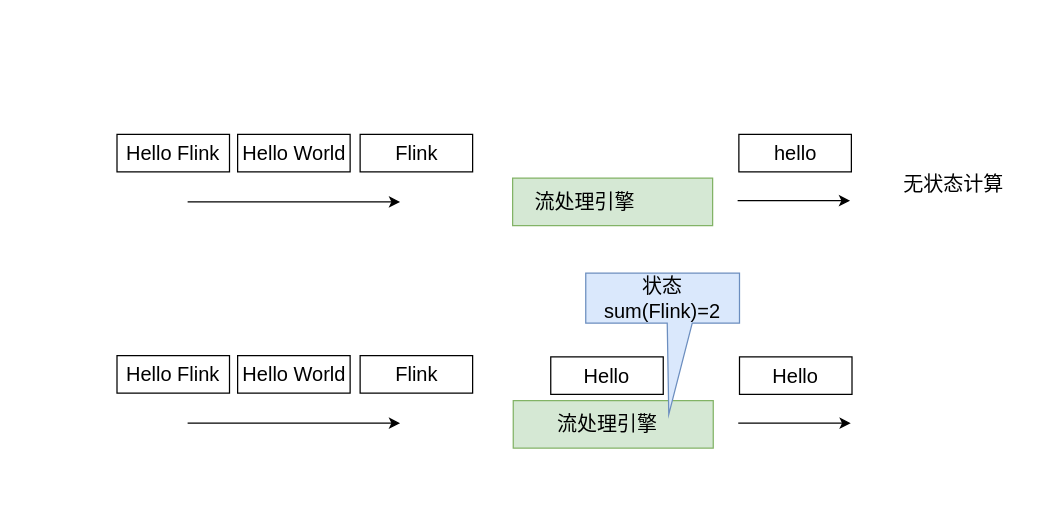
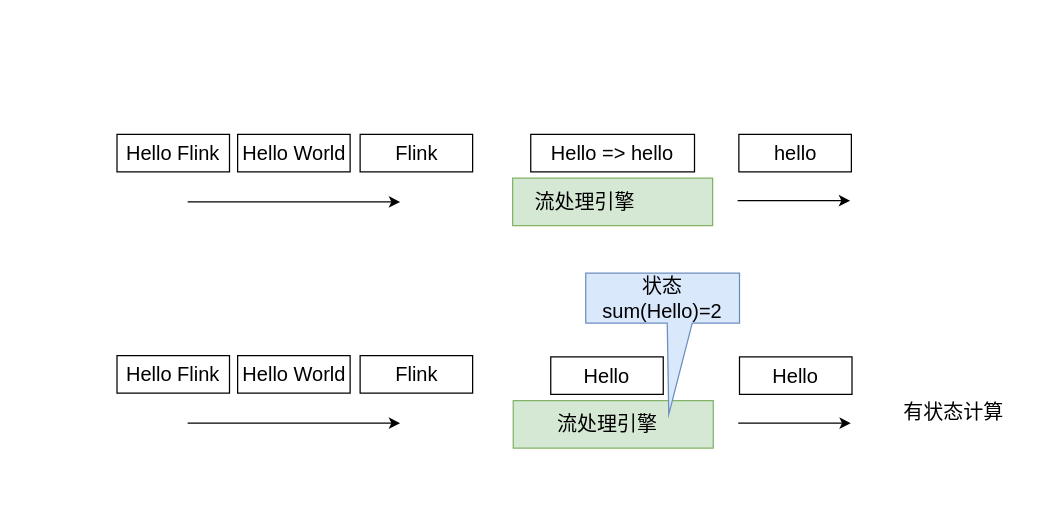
node "Hello => hello": added
node "无状态计算": removed
node "状态 sum(Flink)=2": label "状态 sum(Flink)=2" -> "状态 sum(Hello)=2"
node "有状态计算": added
